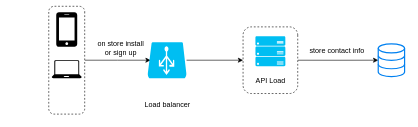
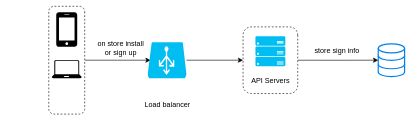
node "store contact info": label "store contact info" -> "store sign info"
node "API Load": label "API Load" -> "API Servers"
